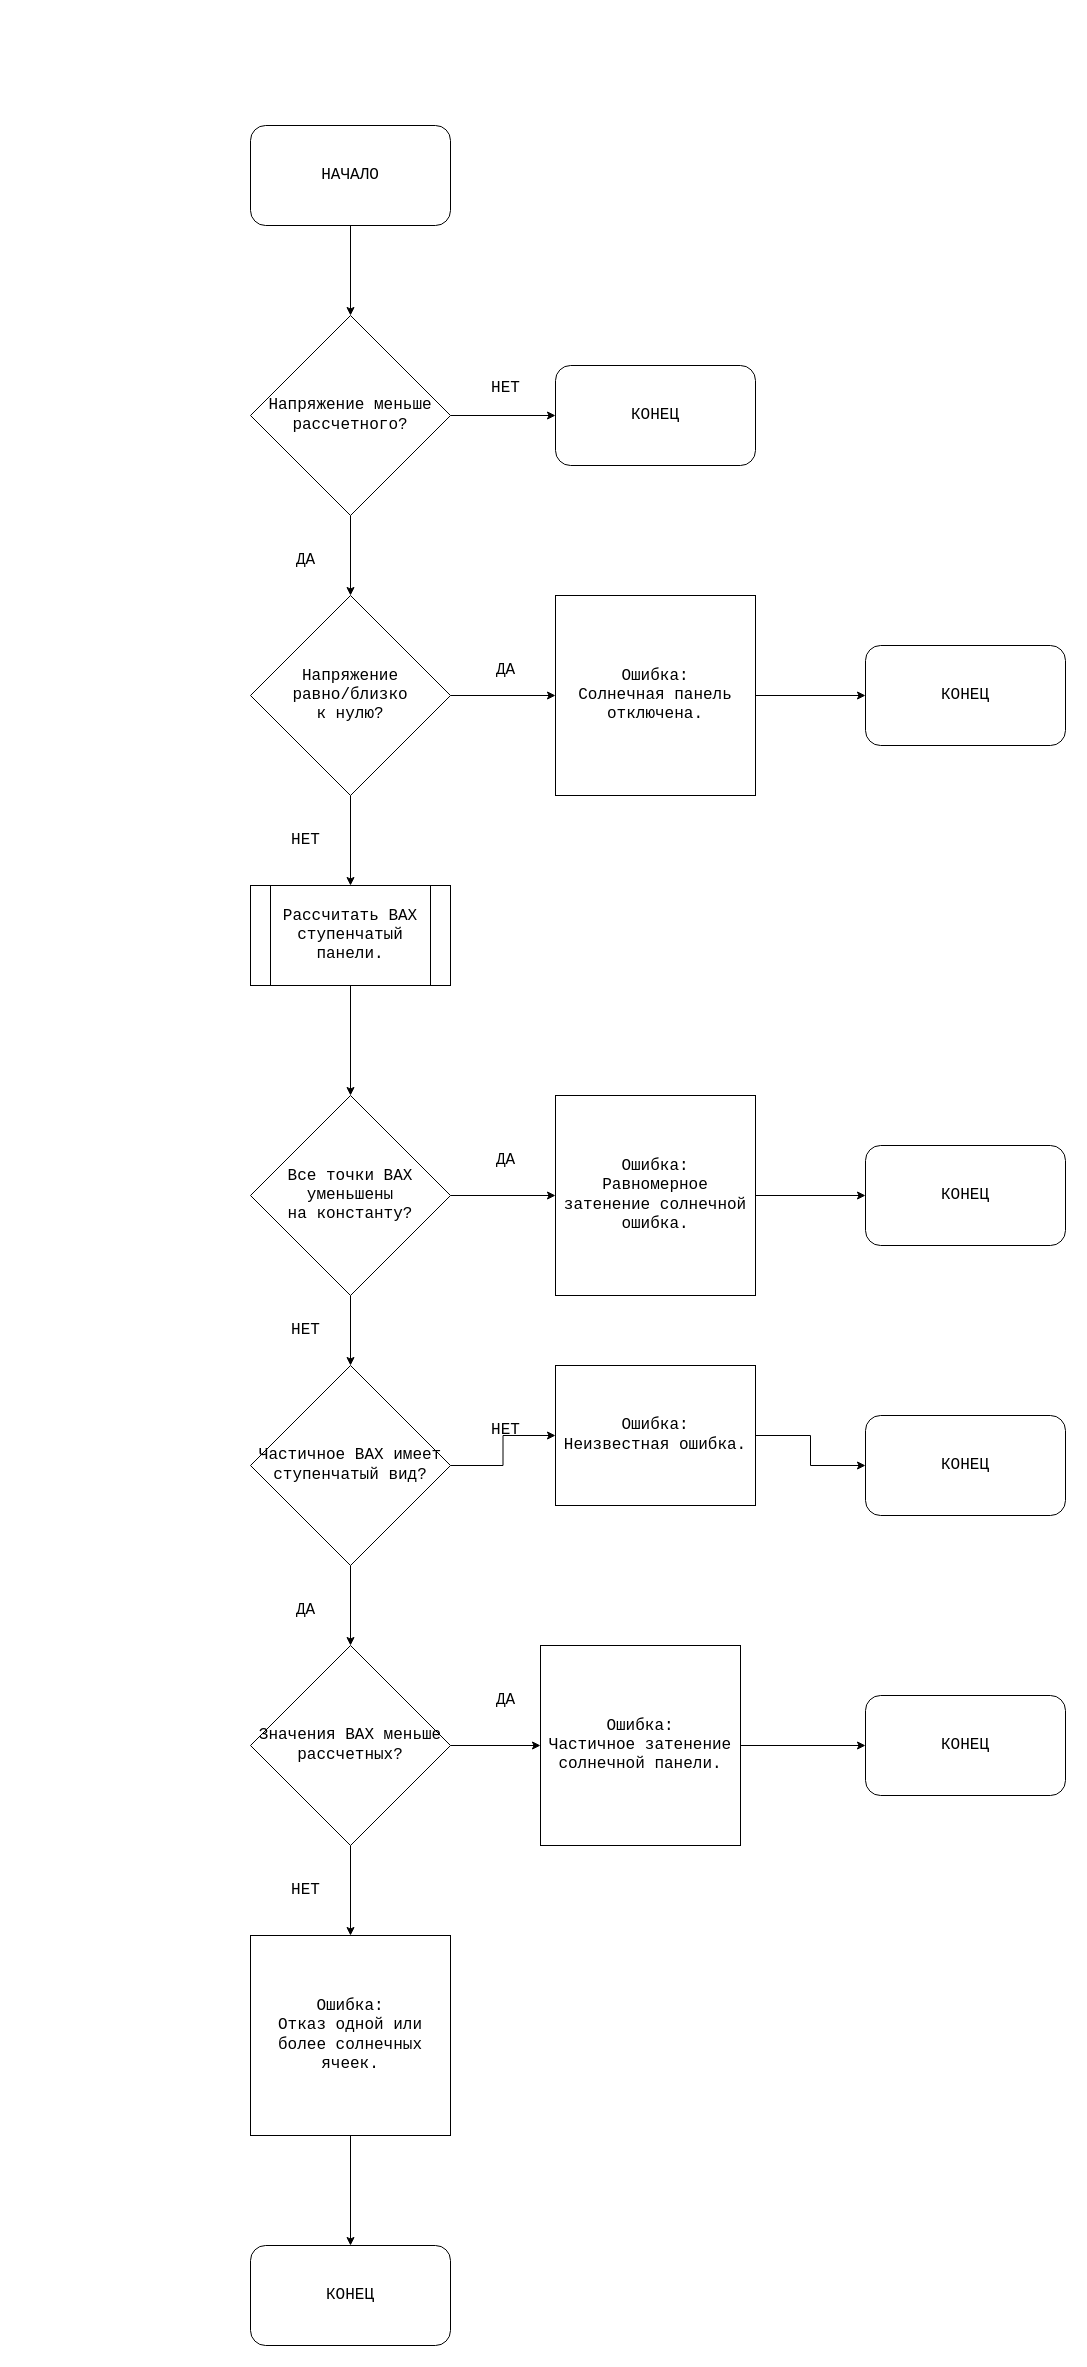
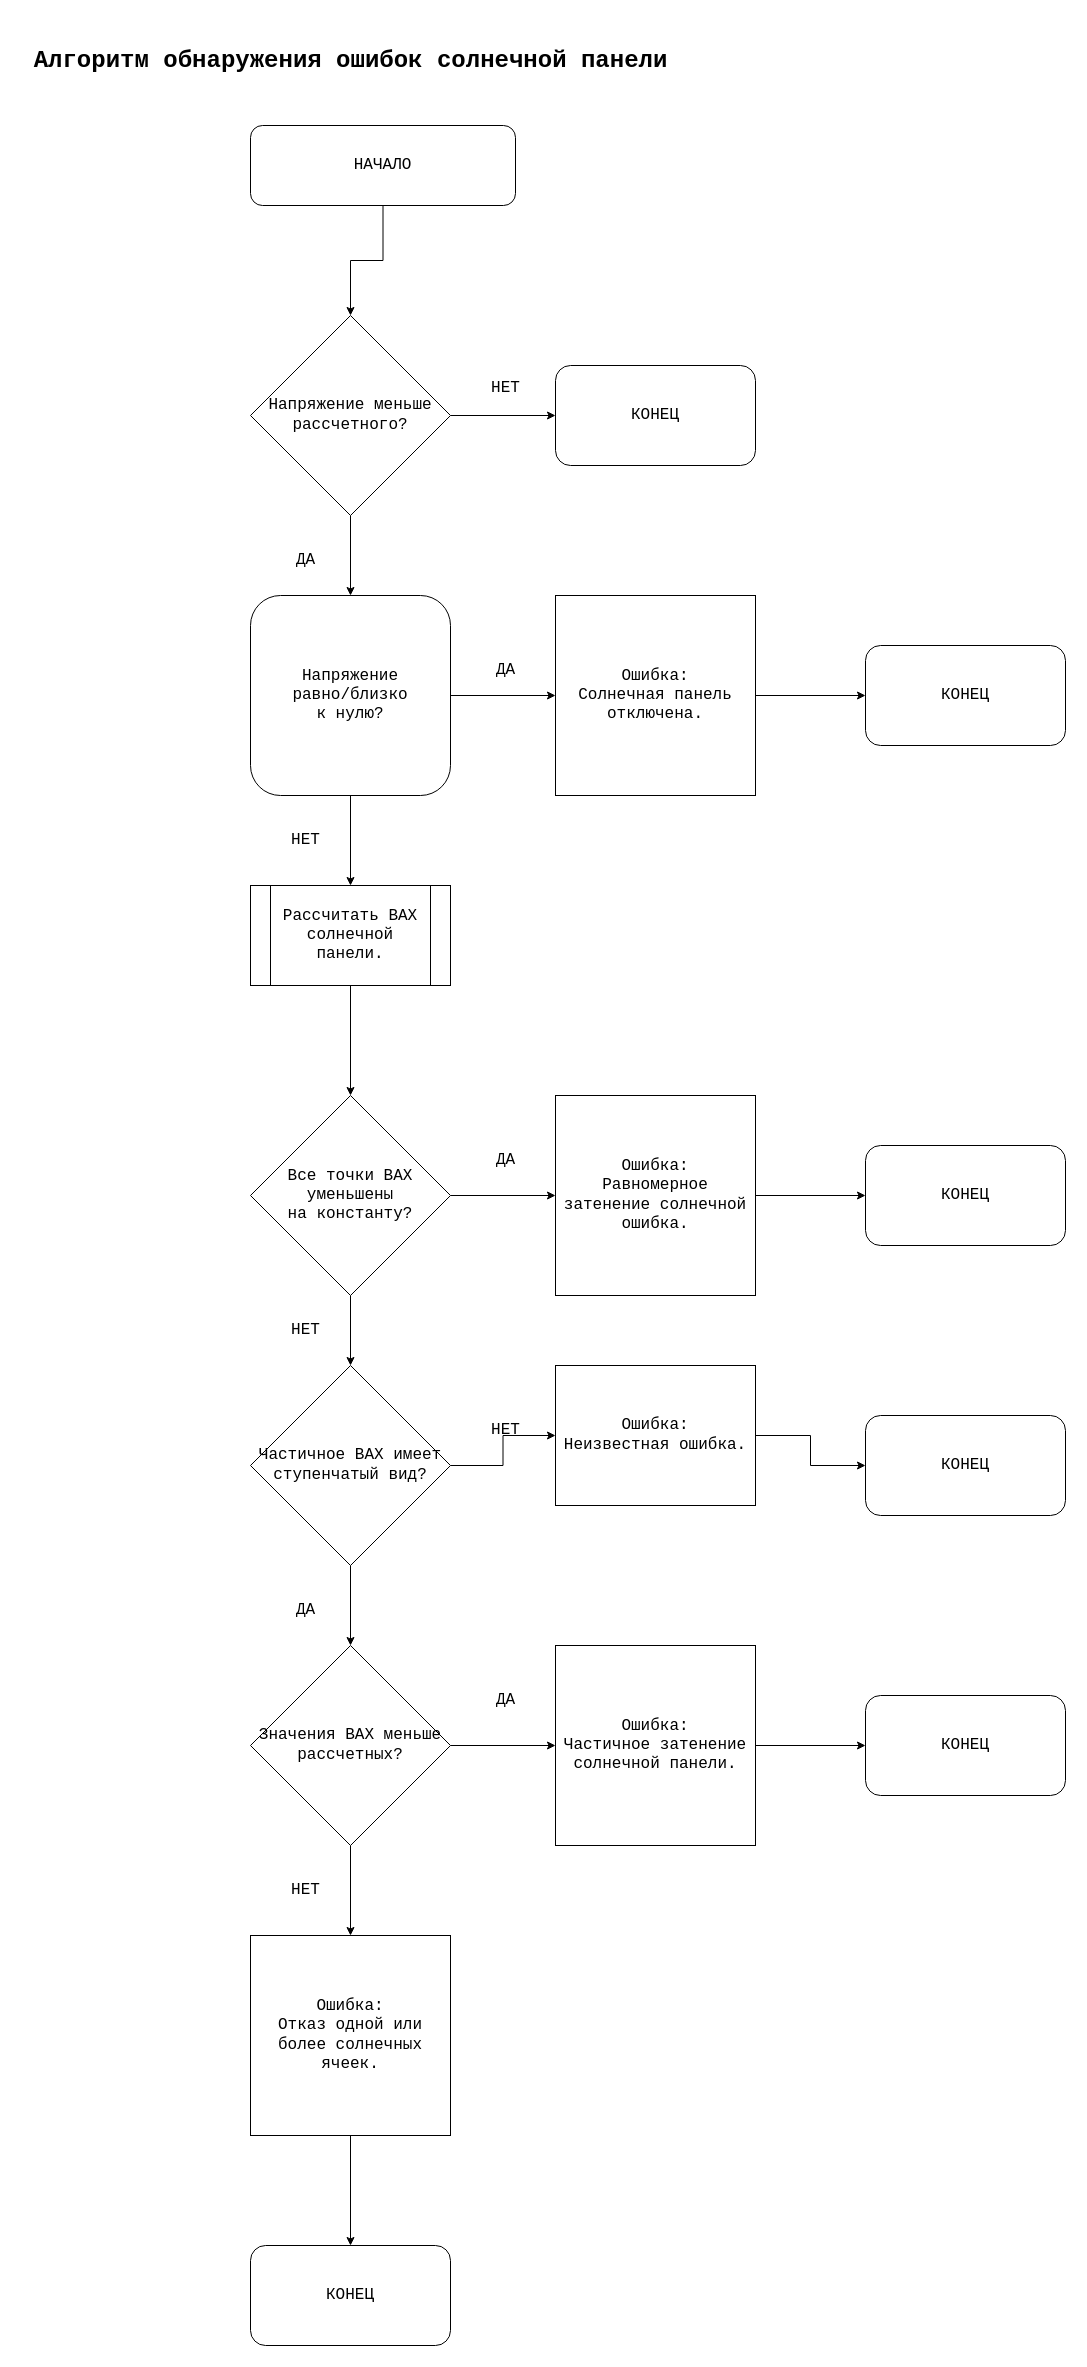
node "Алгоритм обнаружения ошибок солнечной панели": added
node "НАЧАЛО": size 200x100 -> 265x80
node "Напряжение равно/близко к нулю?": shape diamond -> rounded rectangle
node "Рассчитать ВАХ ступенчатый панели.": label "Рассчитать ВАХ ступенчатый панели." -> "Рассчитать ВАХ солнечной панели."
node "Ошибка: Частичное затенение солнечной панели.": moved (641, 1746) -> (656, 1746)
